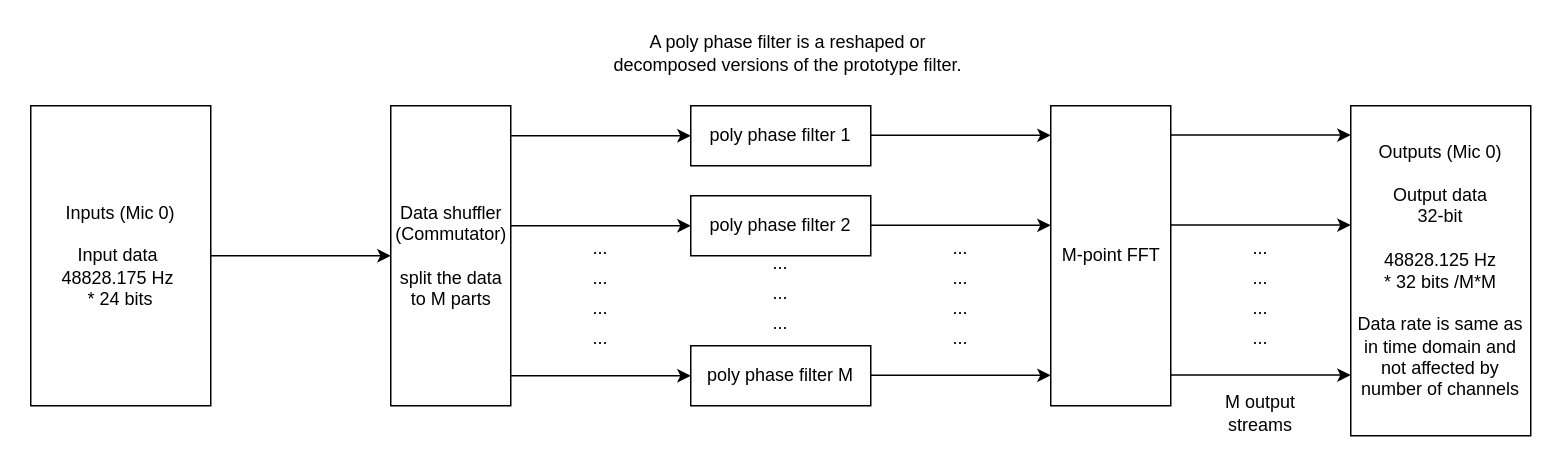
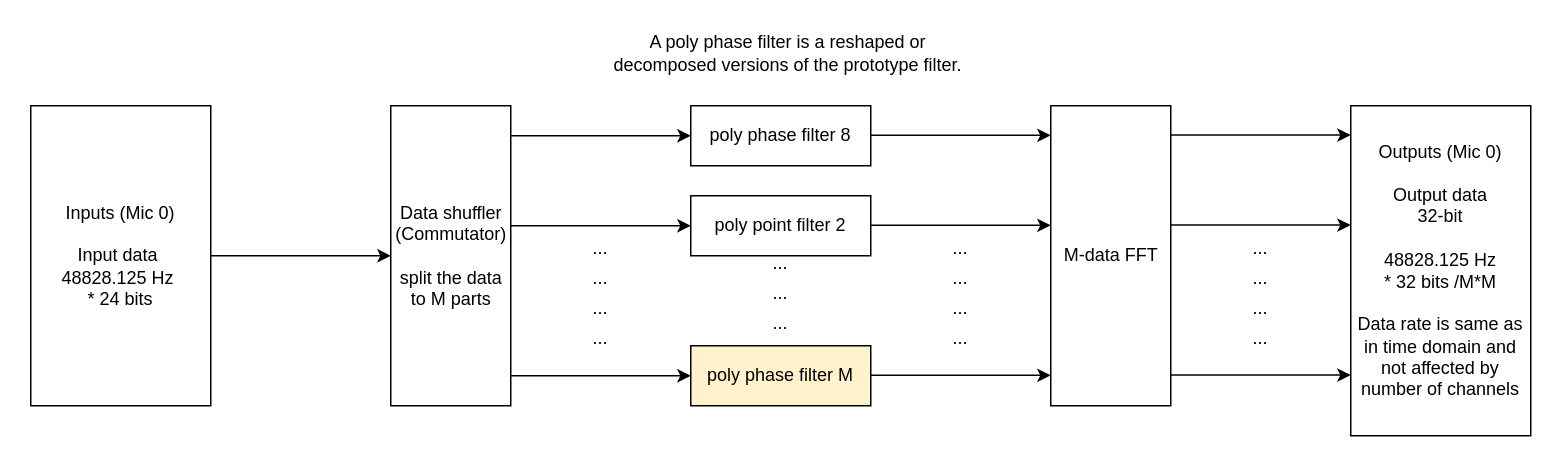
node "poly phase filter 1": label "poly phase filter 1" -> "poly phase filter 8"
node "poly phase filter 2": label "poly phase filter 2" -> "poly point filter 2"
node "Inputs (Mic 0) Input data 48828.175 Hz * 24 bits": label "Inputs (Mic 0) Input data 48828.175 Hz * 24 bits" -> "Inputs (Mic 0) Input data 48828.125 Hz * 24 bits"
node "M-point FFT": label "M-point FFT" -> "M-data FFT"
node "poly phase filter M": fillcolor #ffffff -> #fff2cc
node "M output streams": removed
